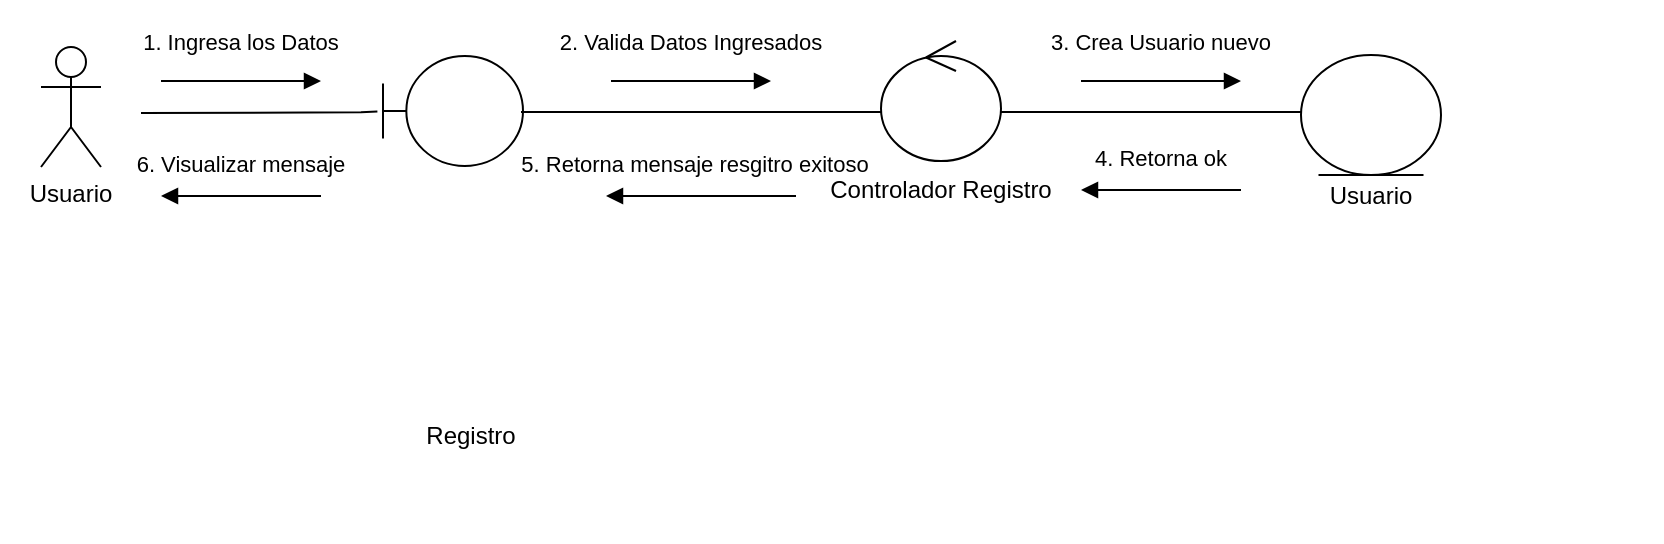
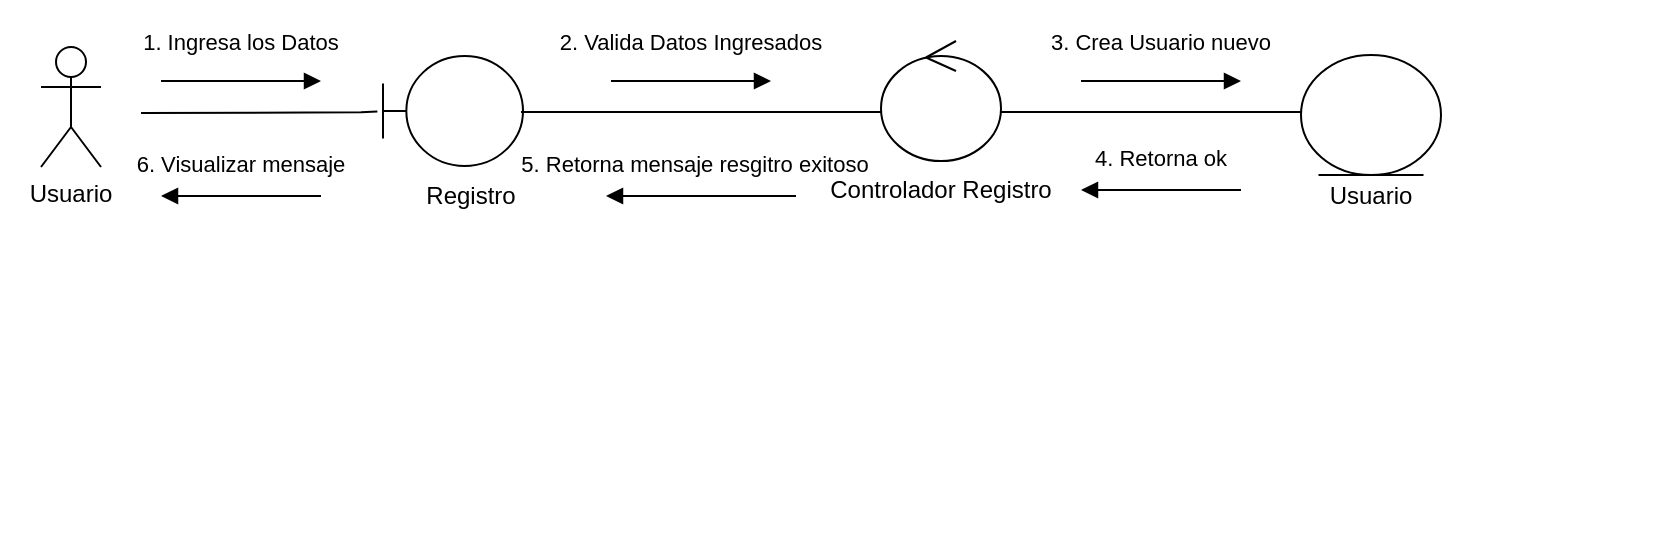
node "Registro": moved (471, 436) -> (471, 196)
